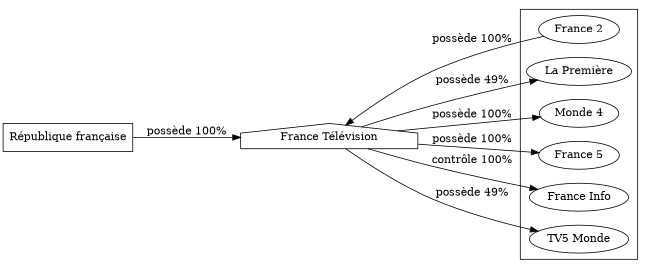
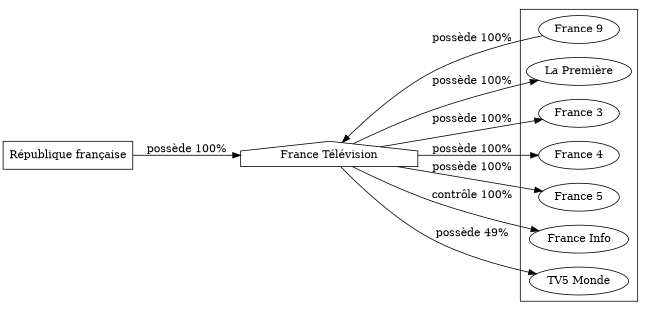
node "France 2": label "France 2" -> "France 9"
edge "France Télévision" -> "La Première": label "possède 49%" -> "possède 100%"
node "Monde 4": label "Monde 4" -> "France 4"
node "France 3": added
